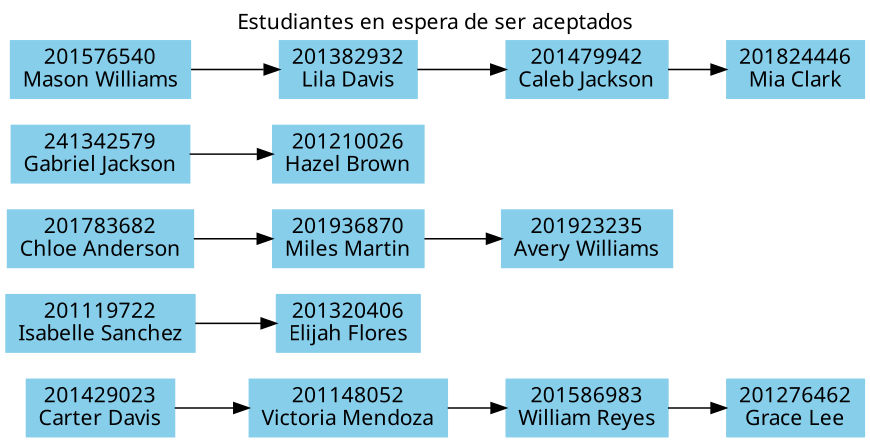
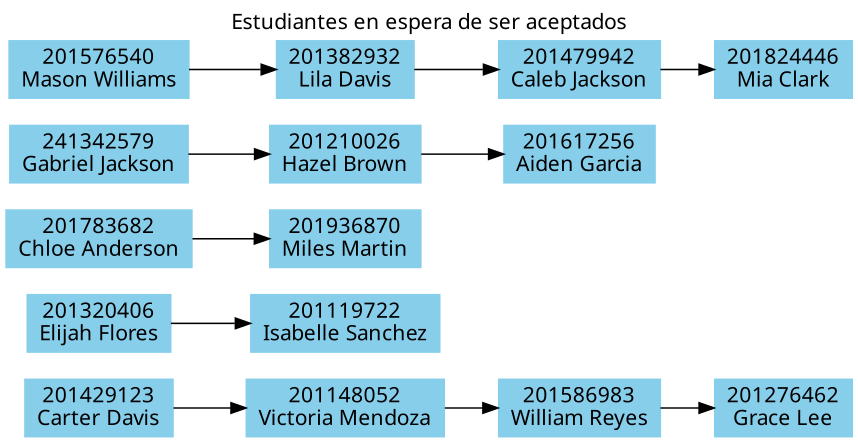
node "201617256 Aiden Garcia": added
node "201923235 Avery Williams": removed
edge "201119722 Isabelle Sanchez" -> "201320406 Elijah Flores": reversed
node "201429023 Carter Davis": label "201429023 Carter Davis" -> "201429123 Carter Davis"
